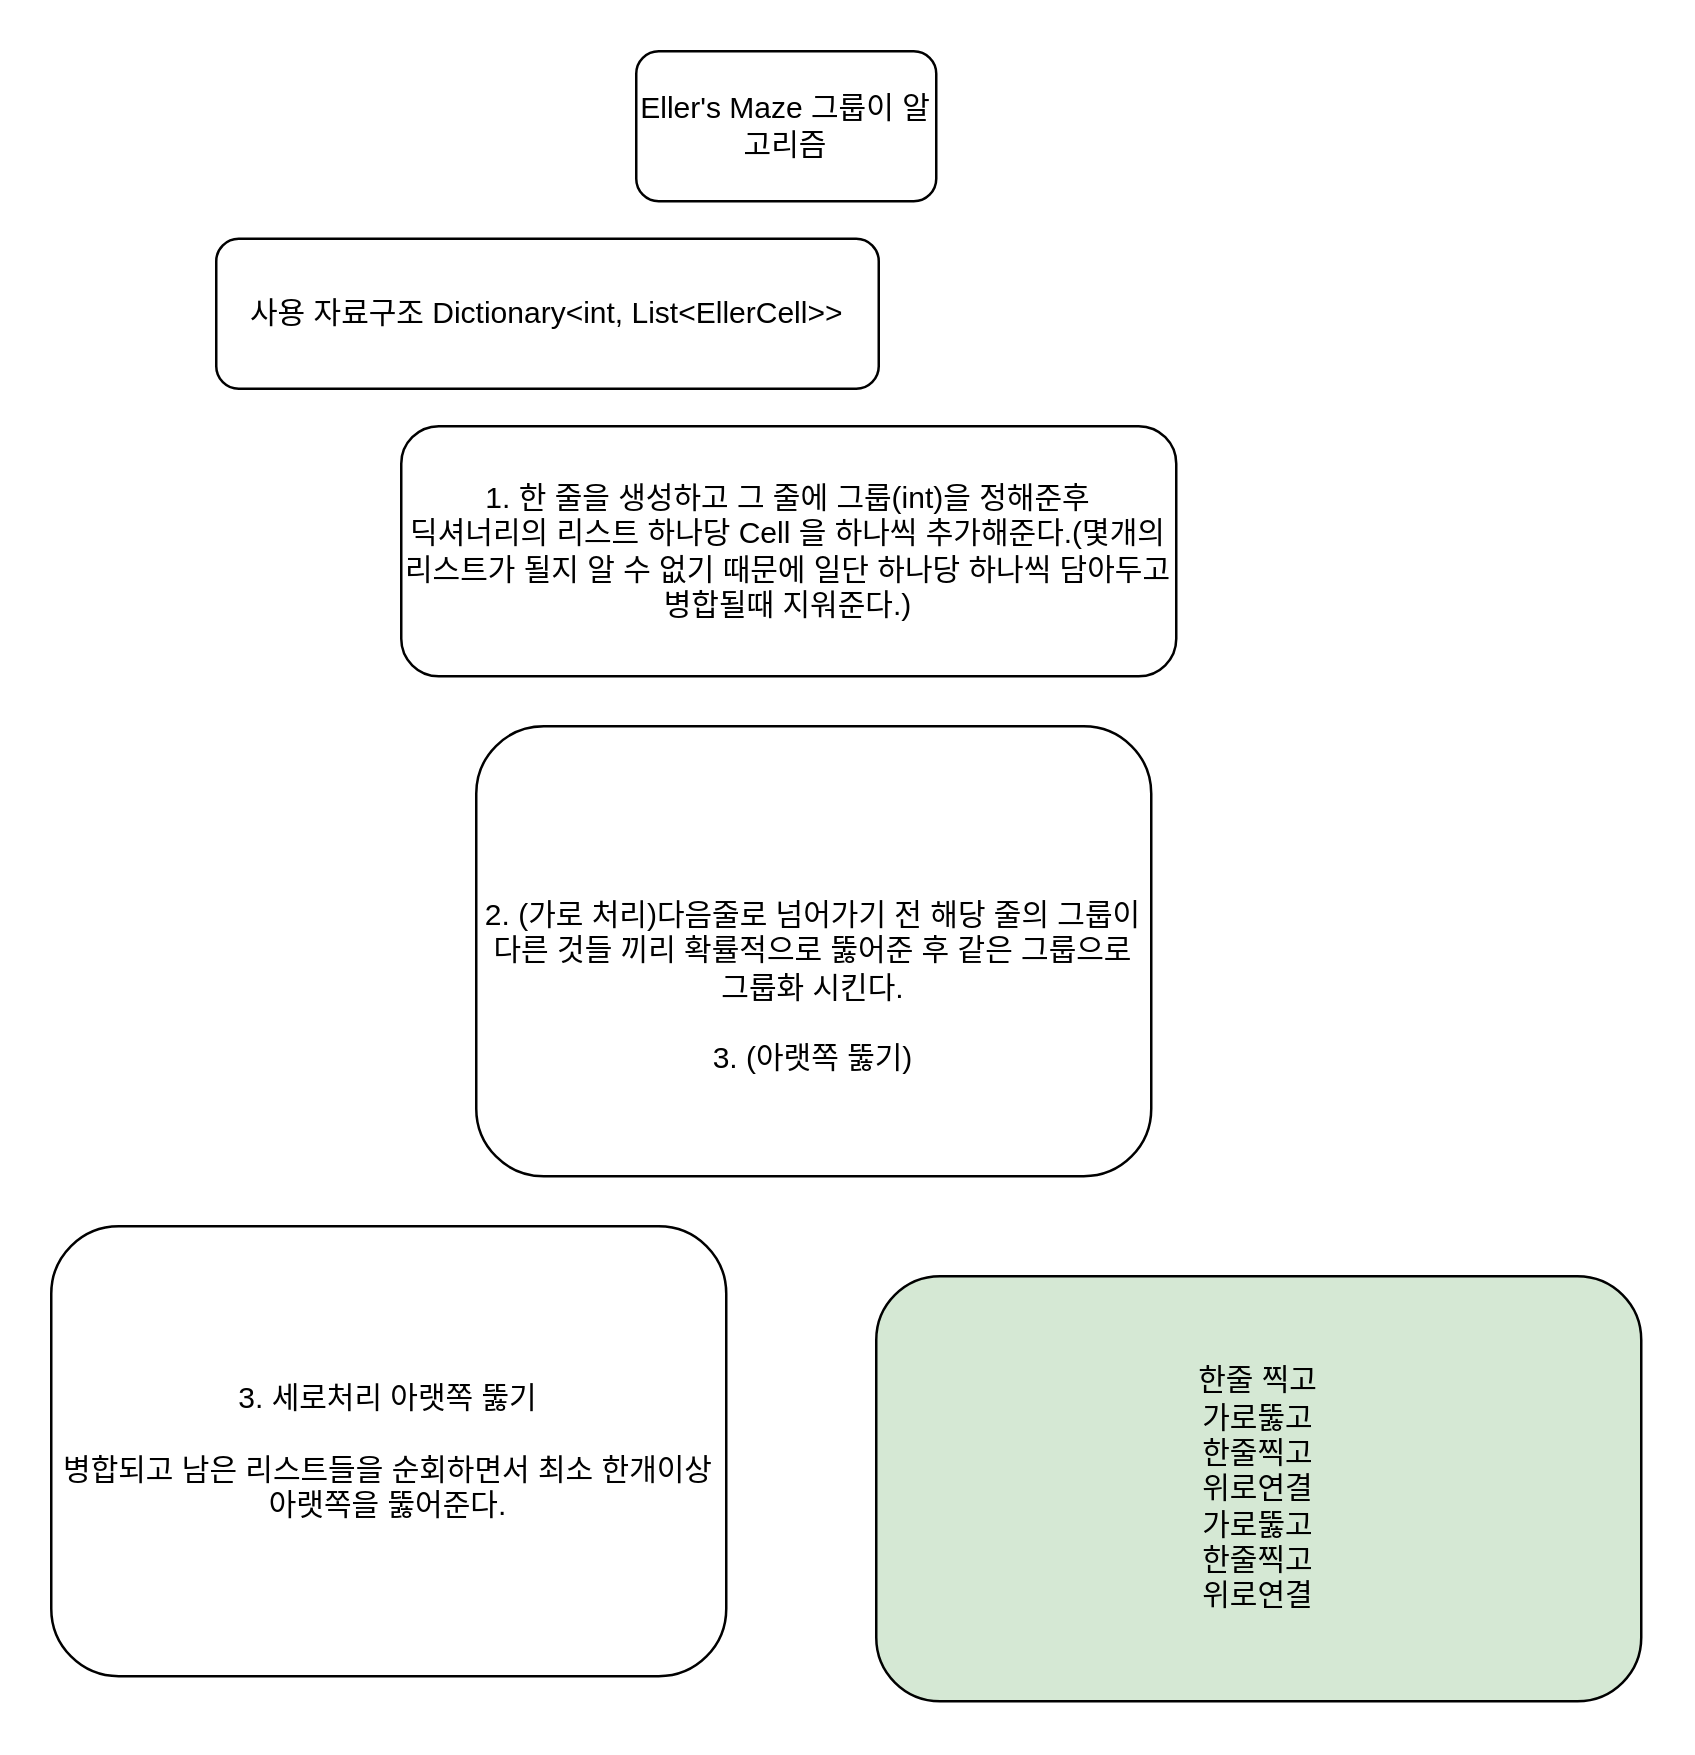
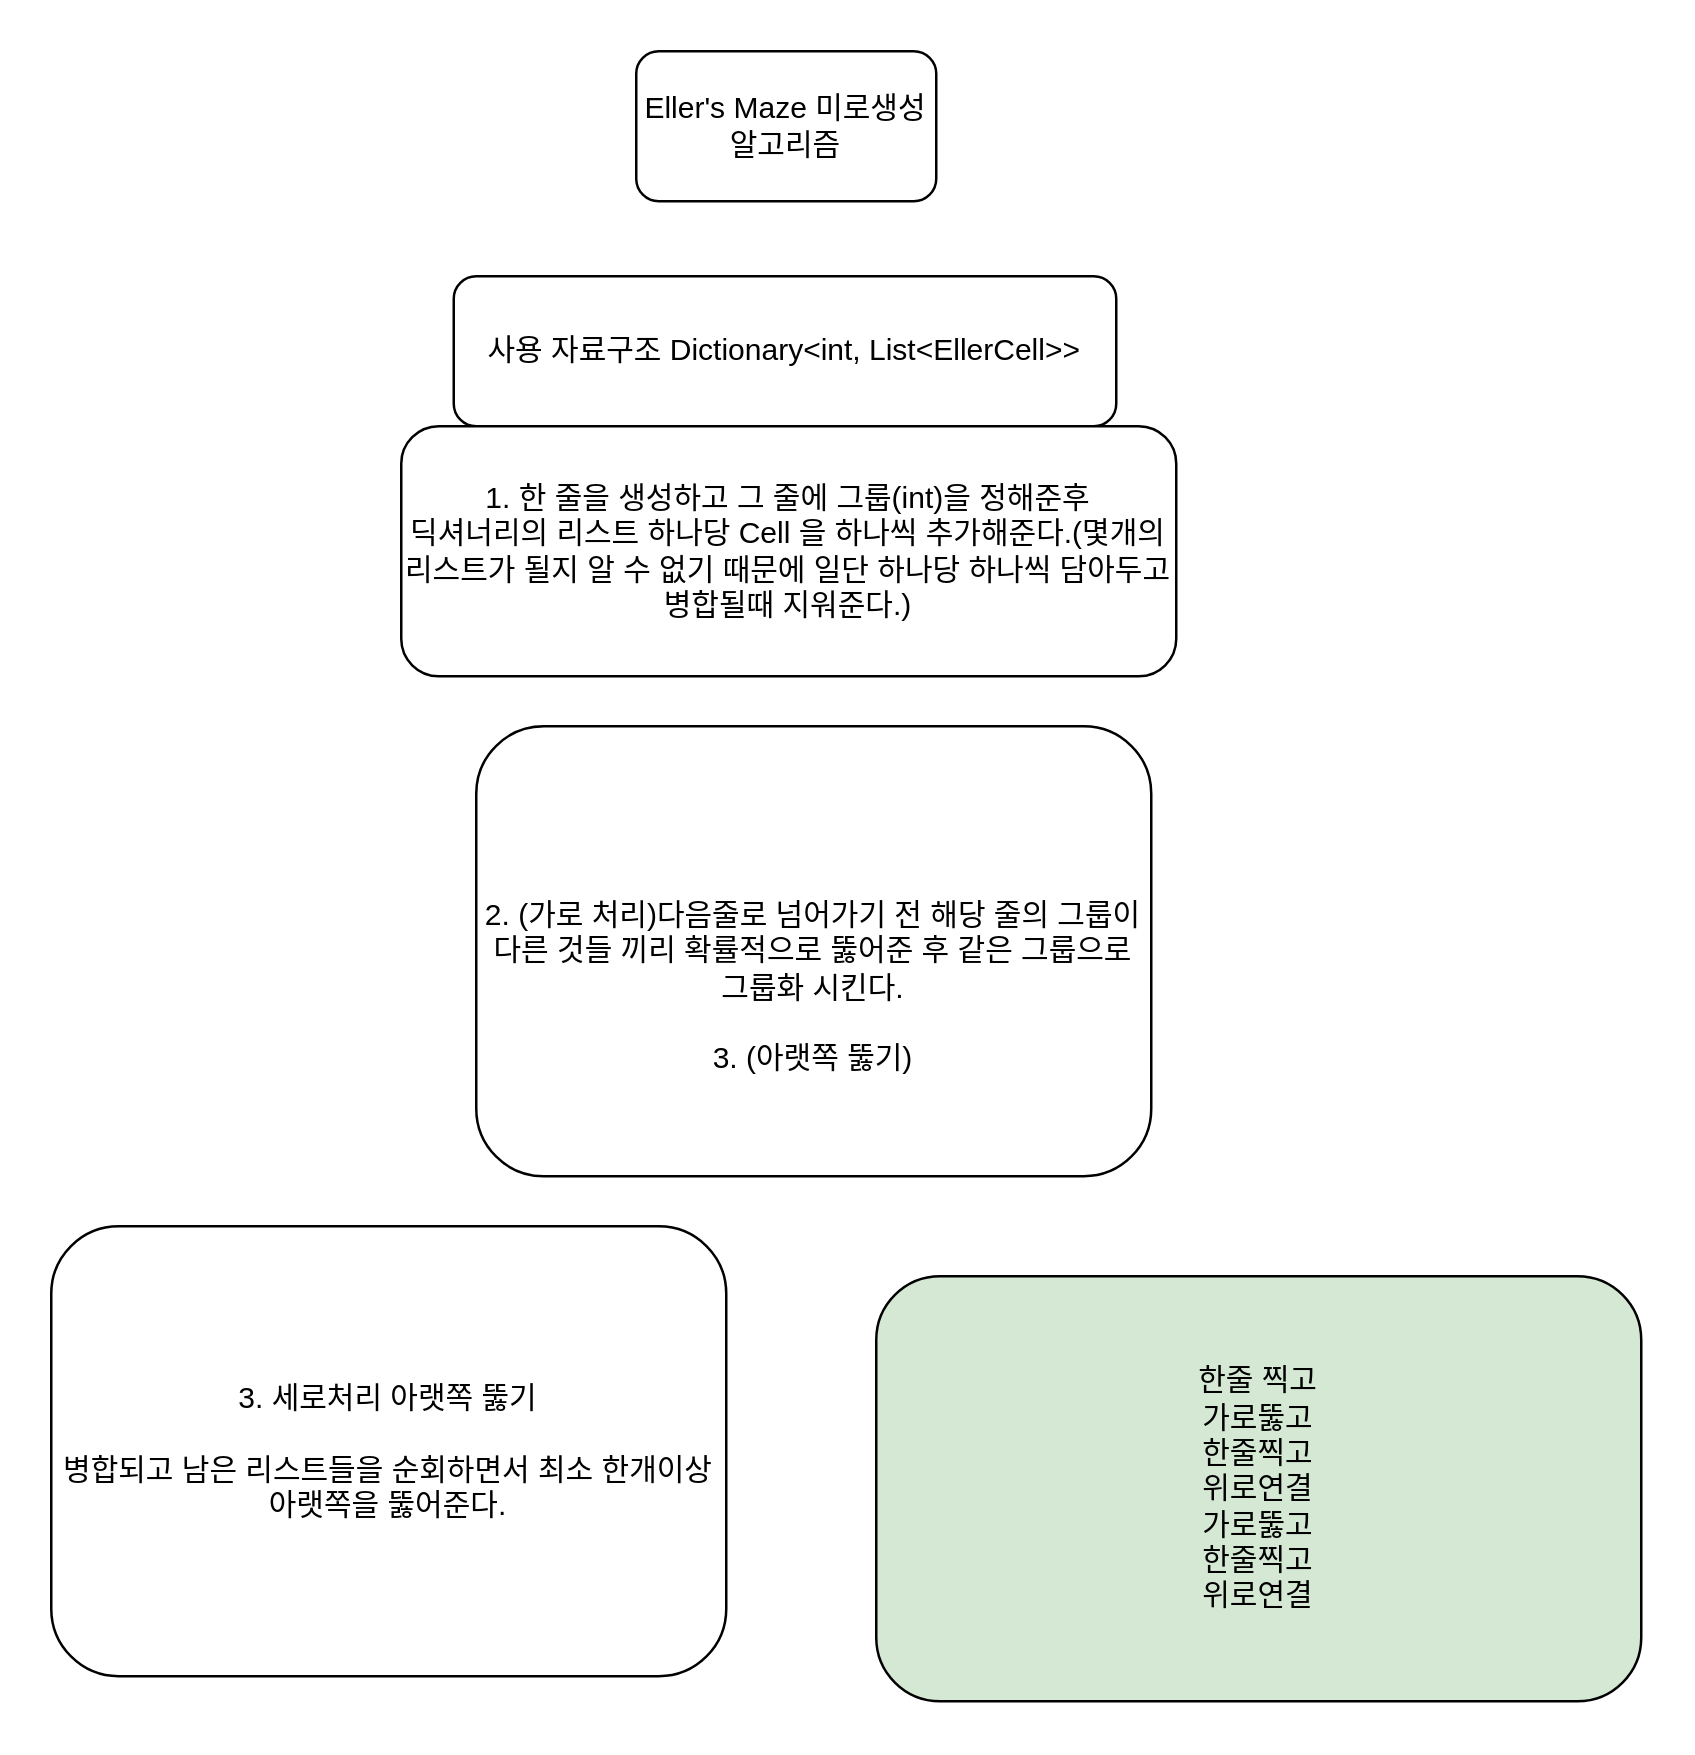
node "Eller's Maze 그룹이 알고리즘": label "Eller's Maze 그룹이 알고리즘" -> "Eller's Maze 미로생성 알고리즘"
node "사용 자료구조 Dictionary<int, List<EllerCell>>": moved (548, 314) -> (785, 351)
